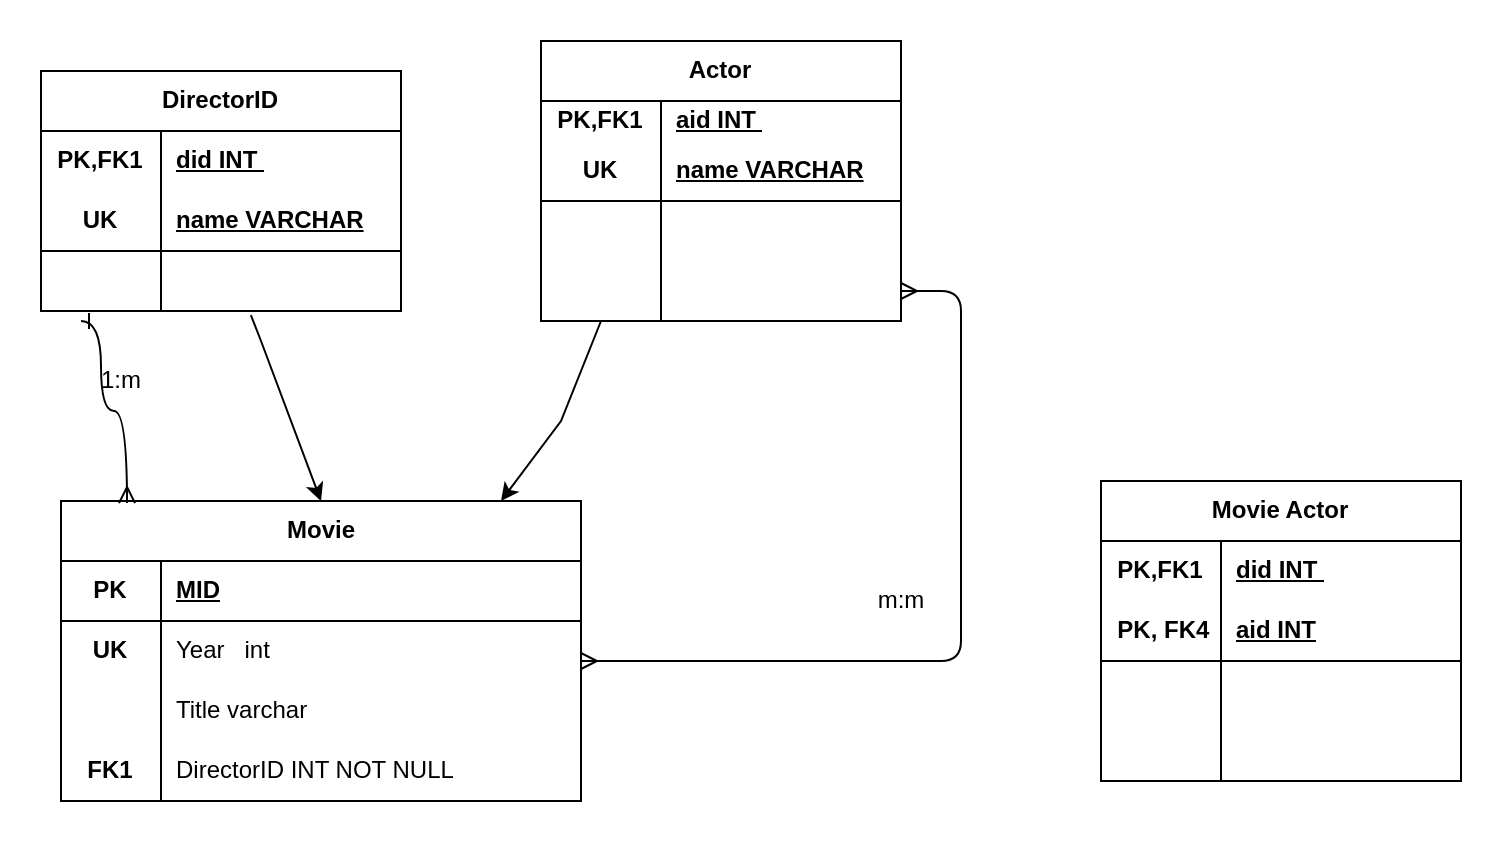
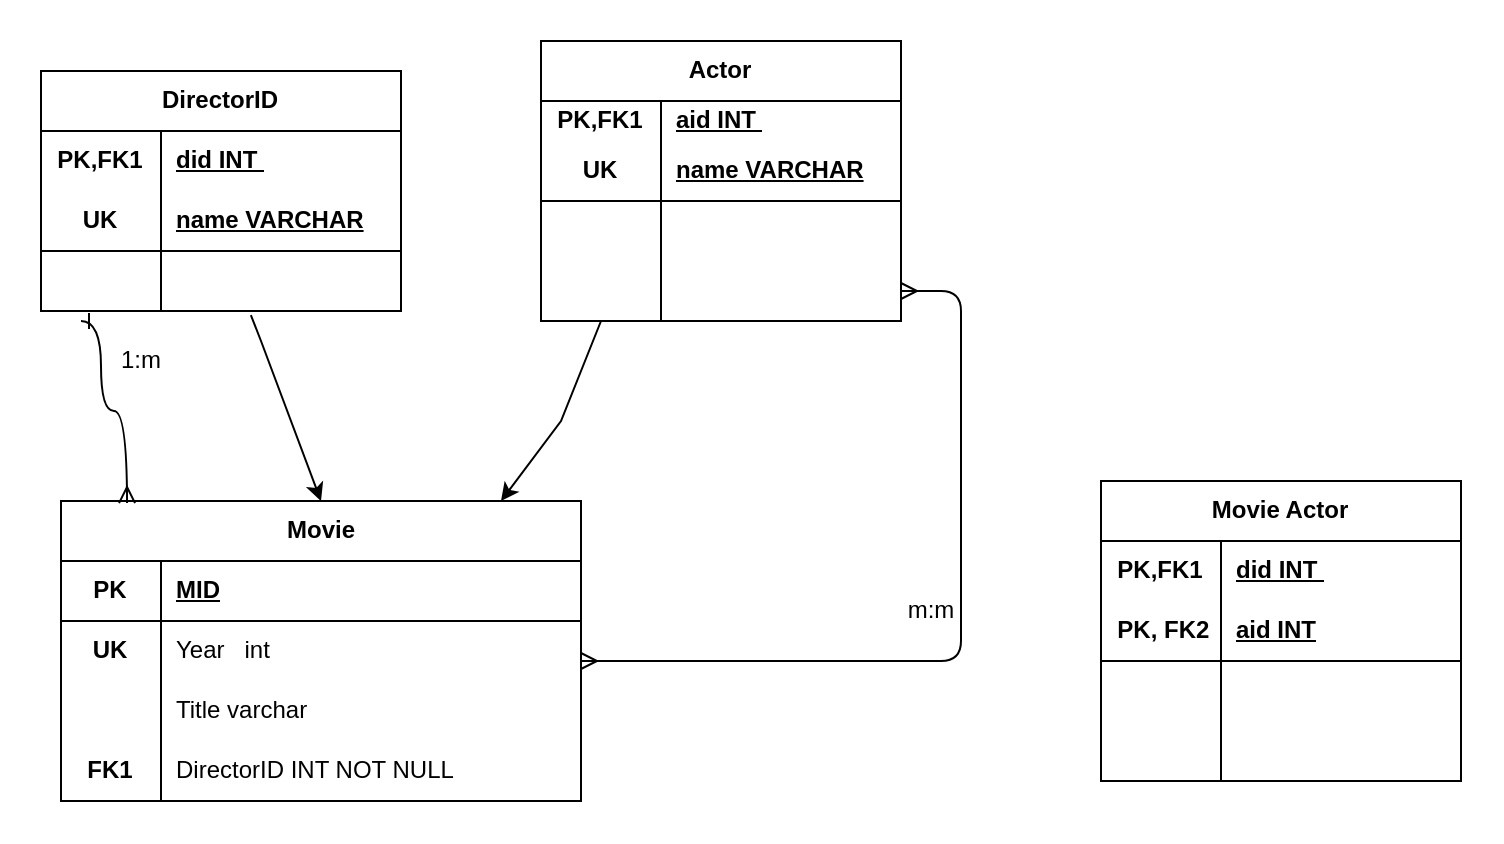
node "1:m": moved (121, 381) -> (141, 361)
node "m:m": moved (901, 601) -> (931, 611)
node "PK, FK4": label "PK, FK4" -> "PK, FK2"
